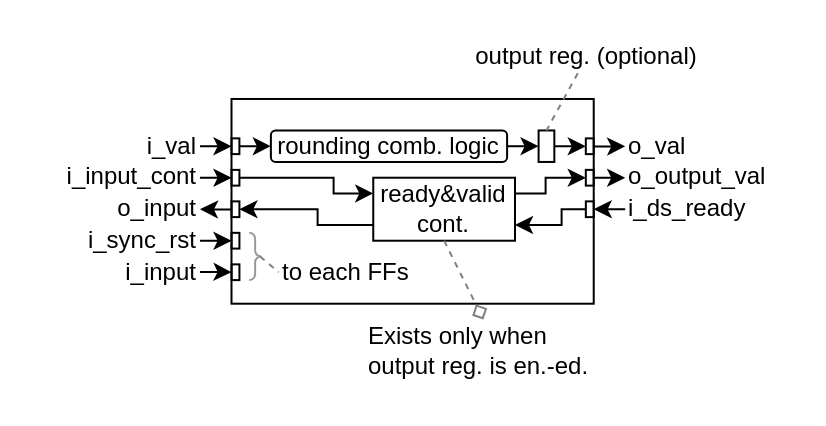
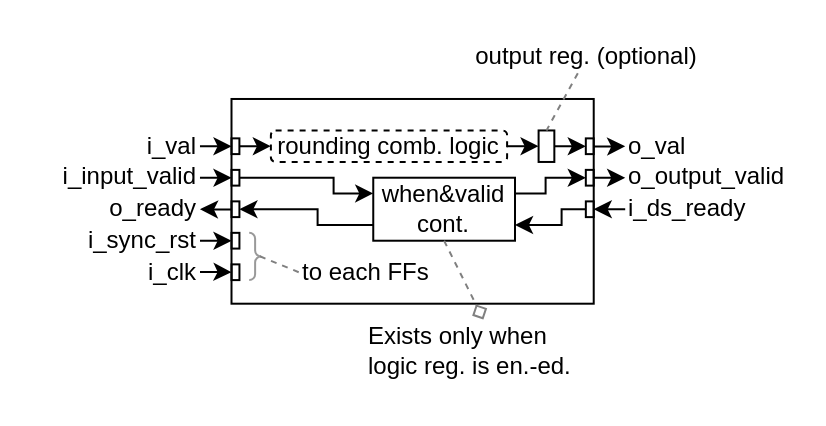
node "rounding comb. logic": style solid -> dashed
node "i_input_cont": label "i_input_cont" -> "i_input_valid"
node "o_output_val": label "o_output_val" -> "o_output_valid"
node "o_input": label "o_input" -> "o_ready"
node "ready&valid cont.": label "ready&valid cont." -> "when&valid cont."
node "to each FFs": moved (350, 272) -> (370, 272)
node "i_input": label "i_input" -> "i_clk"
node "Exists only when output reg. is en.-ed.": label "Exists only when output reg. is en.-ed." -> "Exists only when logic reg. is en.-ed."
